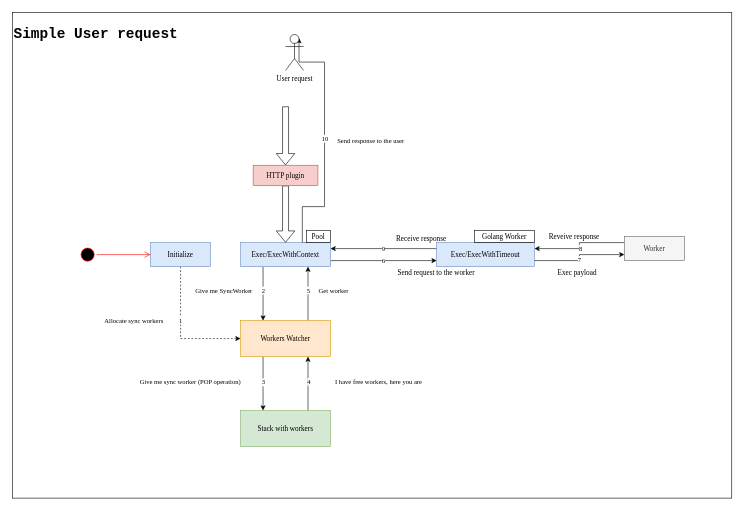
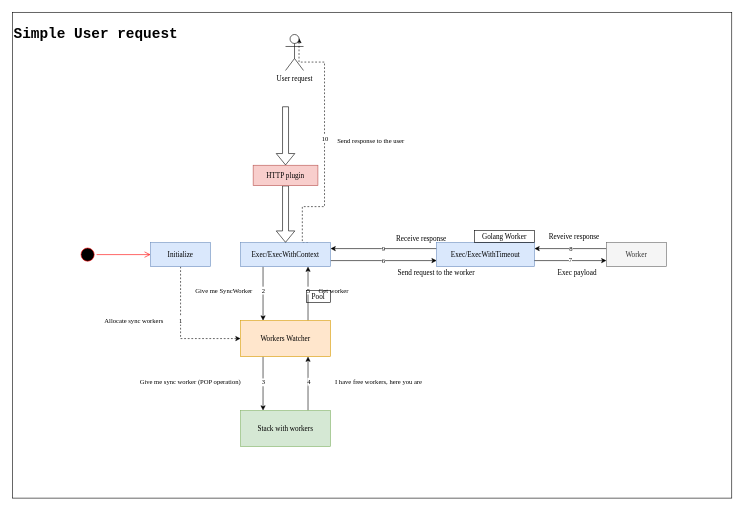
edge "Exec/ExecWithContext" -> "User request": style solid -> dashed
node "Pool": moved (318, 237) -> (318, 297)
node "Worker": moved (654, 249) -> (636, 255)
